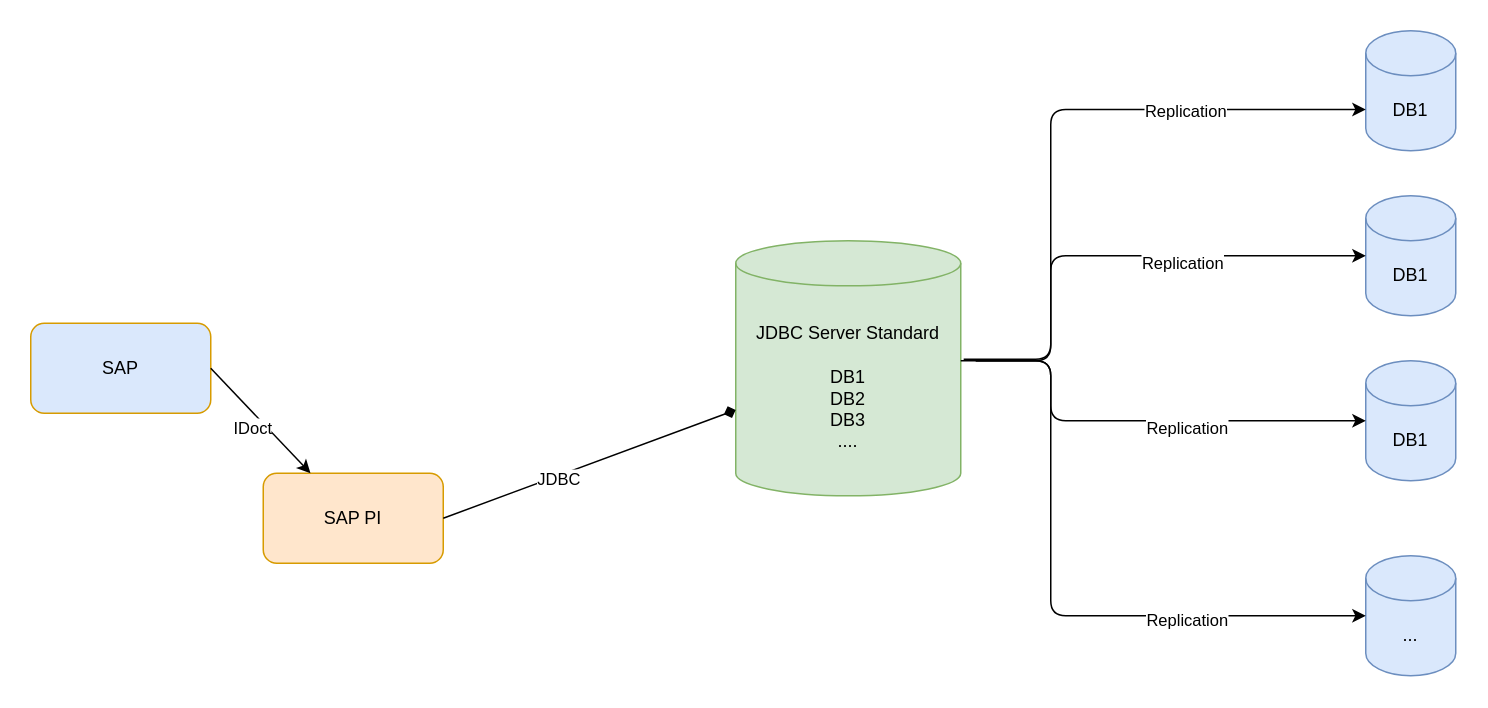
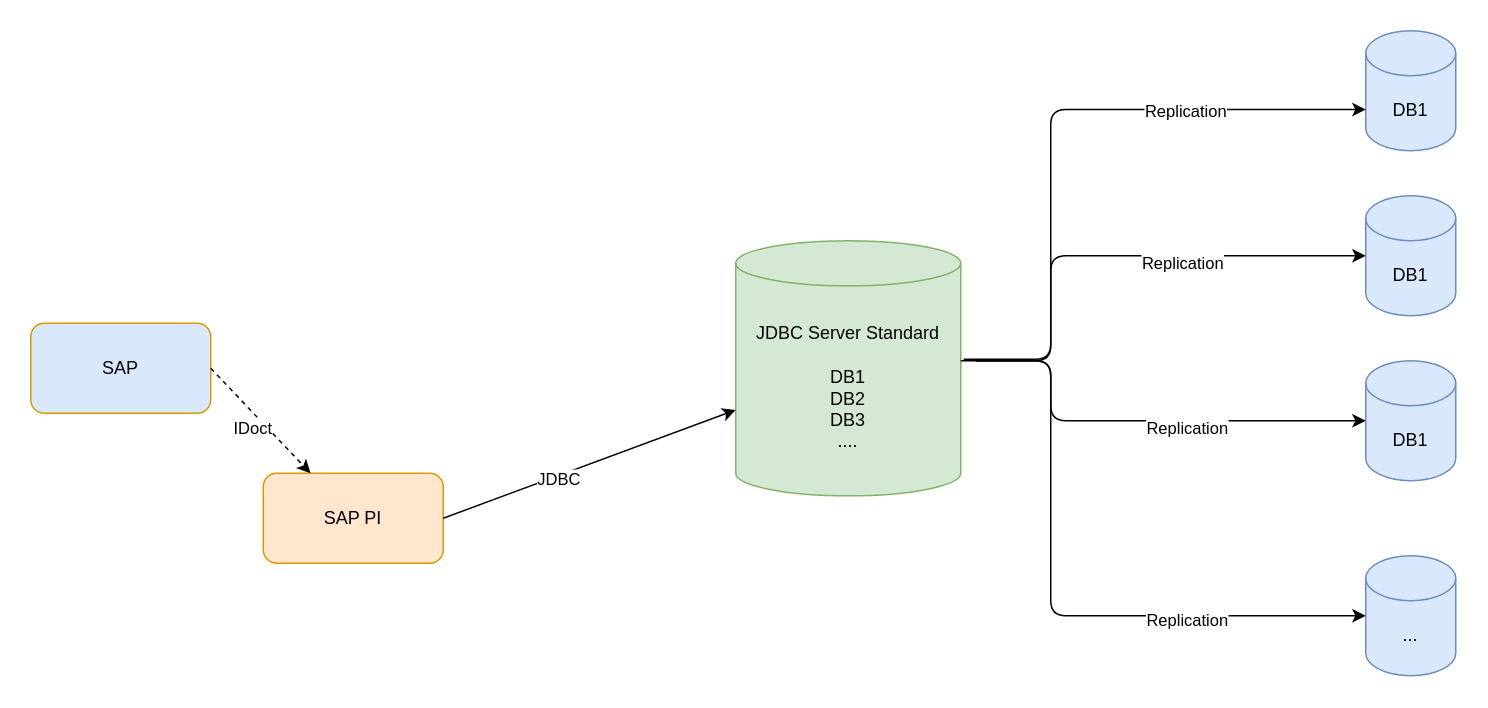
edge "SAP" -> "SAP PI": style solid -> dashed
edge "SAP PI" -> "JDBC Server Standard DB1 DB2 DB3 ....": arrowhead diamond -> classic
